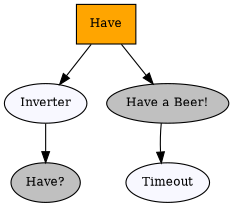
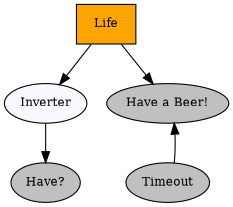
node "Have": label "Have" -> "Life"
edge "Have a Beer!" -> "Timeout": reversed
node "Timeout": fillcolor ghostwhite -> gray
